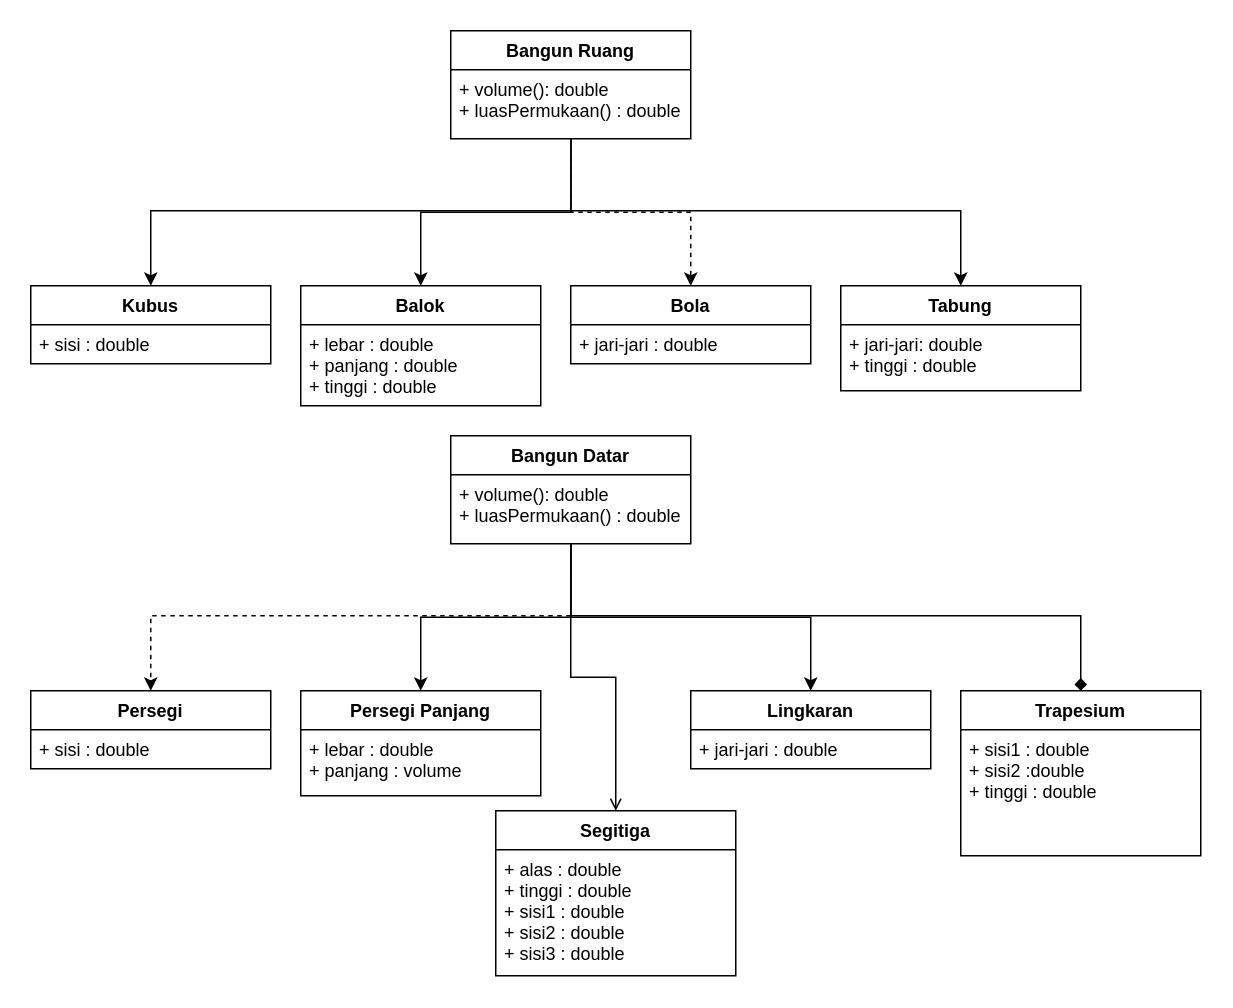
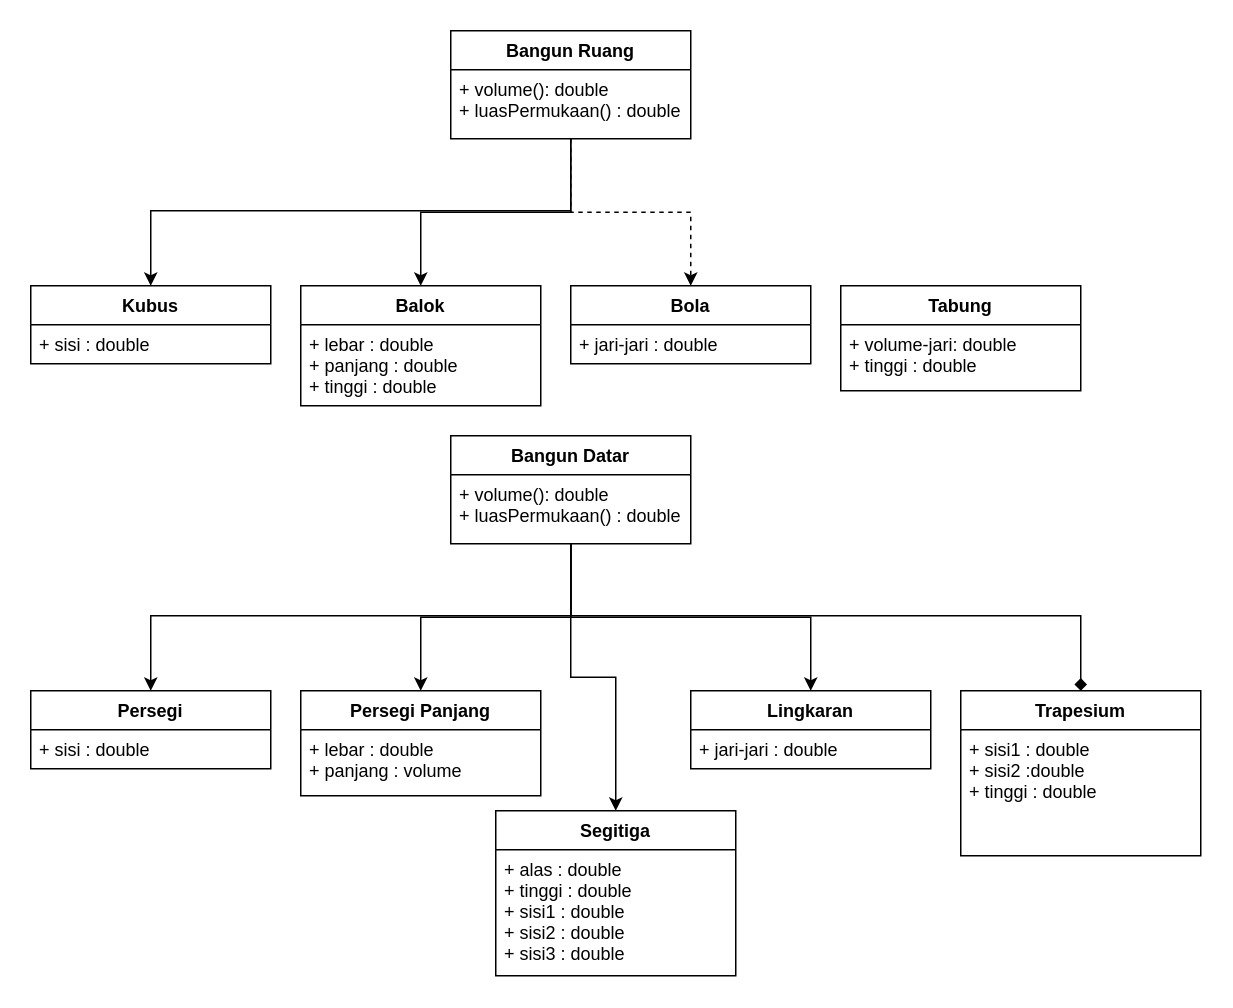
edge "Bangun Ruang" -> "Tabung": removed
node "+ jari-jari: double + tinggi : double": label "+ jari-jari: double + tinggi : double" -> "+ volume-jari: double + tinggi : double"
edge "Bangun Datar" -> "Persegi": style dashed -> solid
edge "Bangun Datar" -> "Segitiga": arrowhead open -> classic
